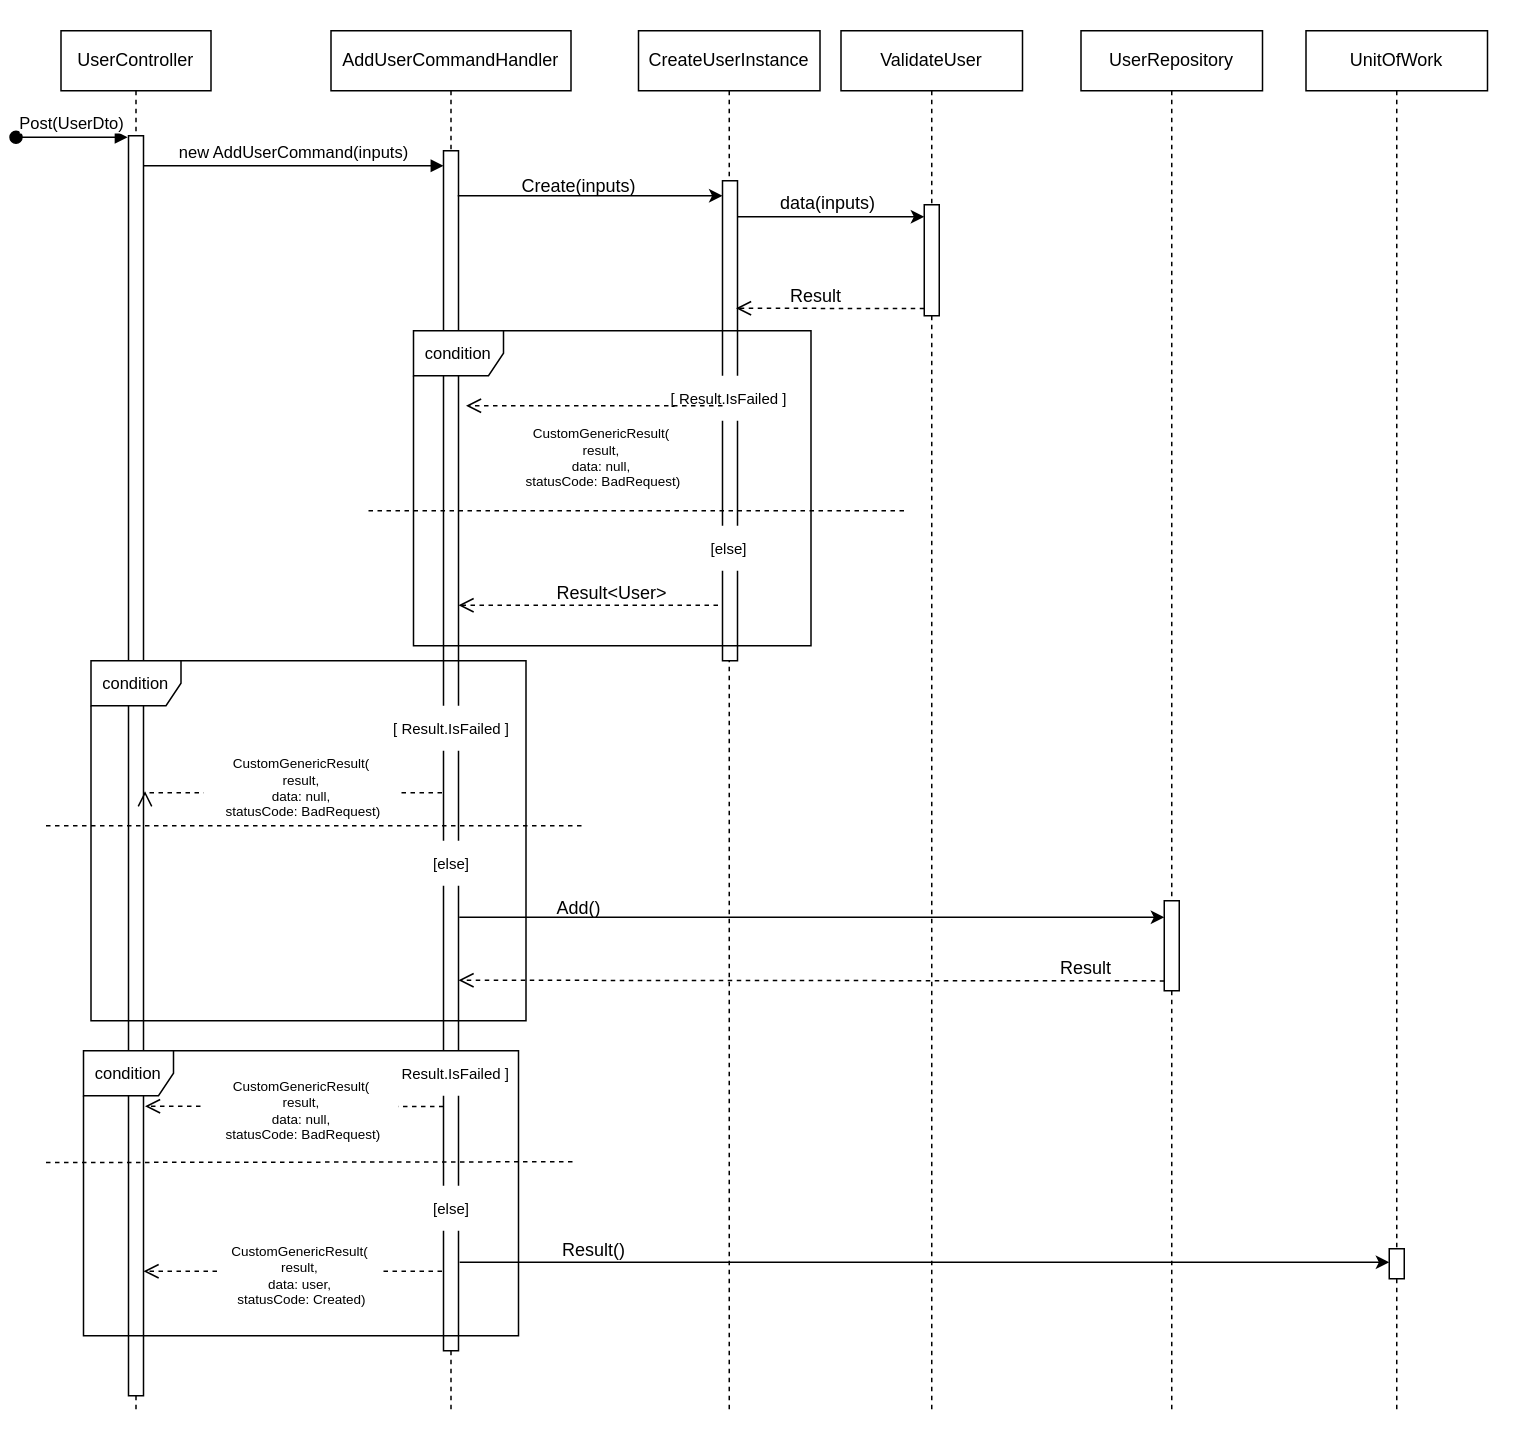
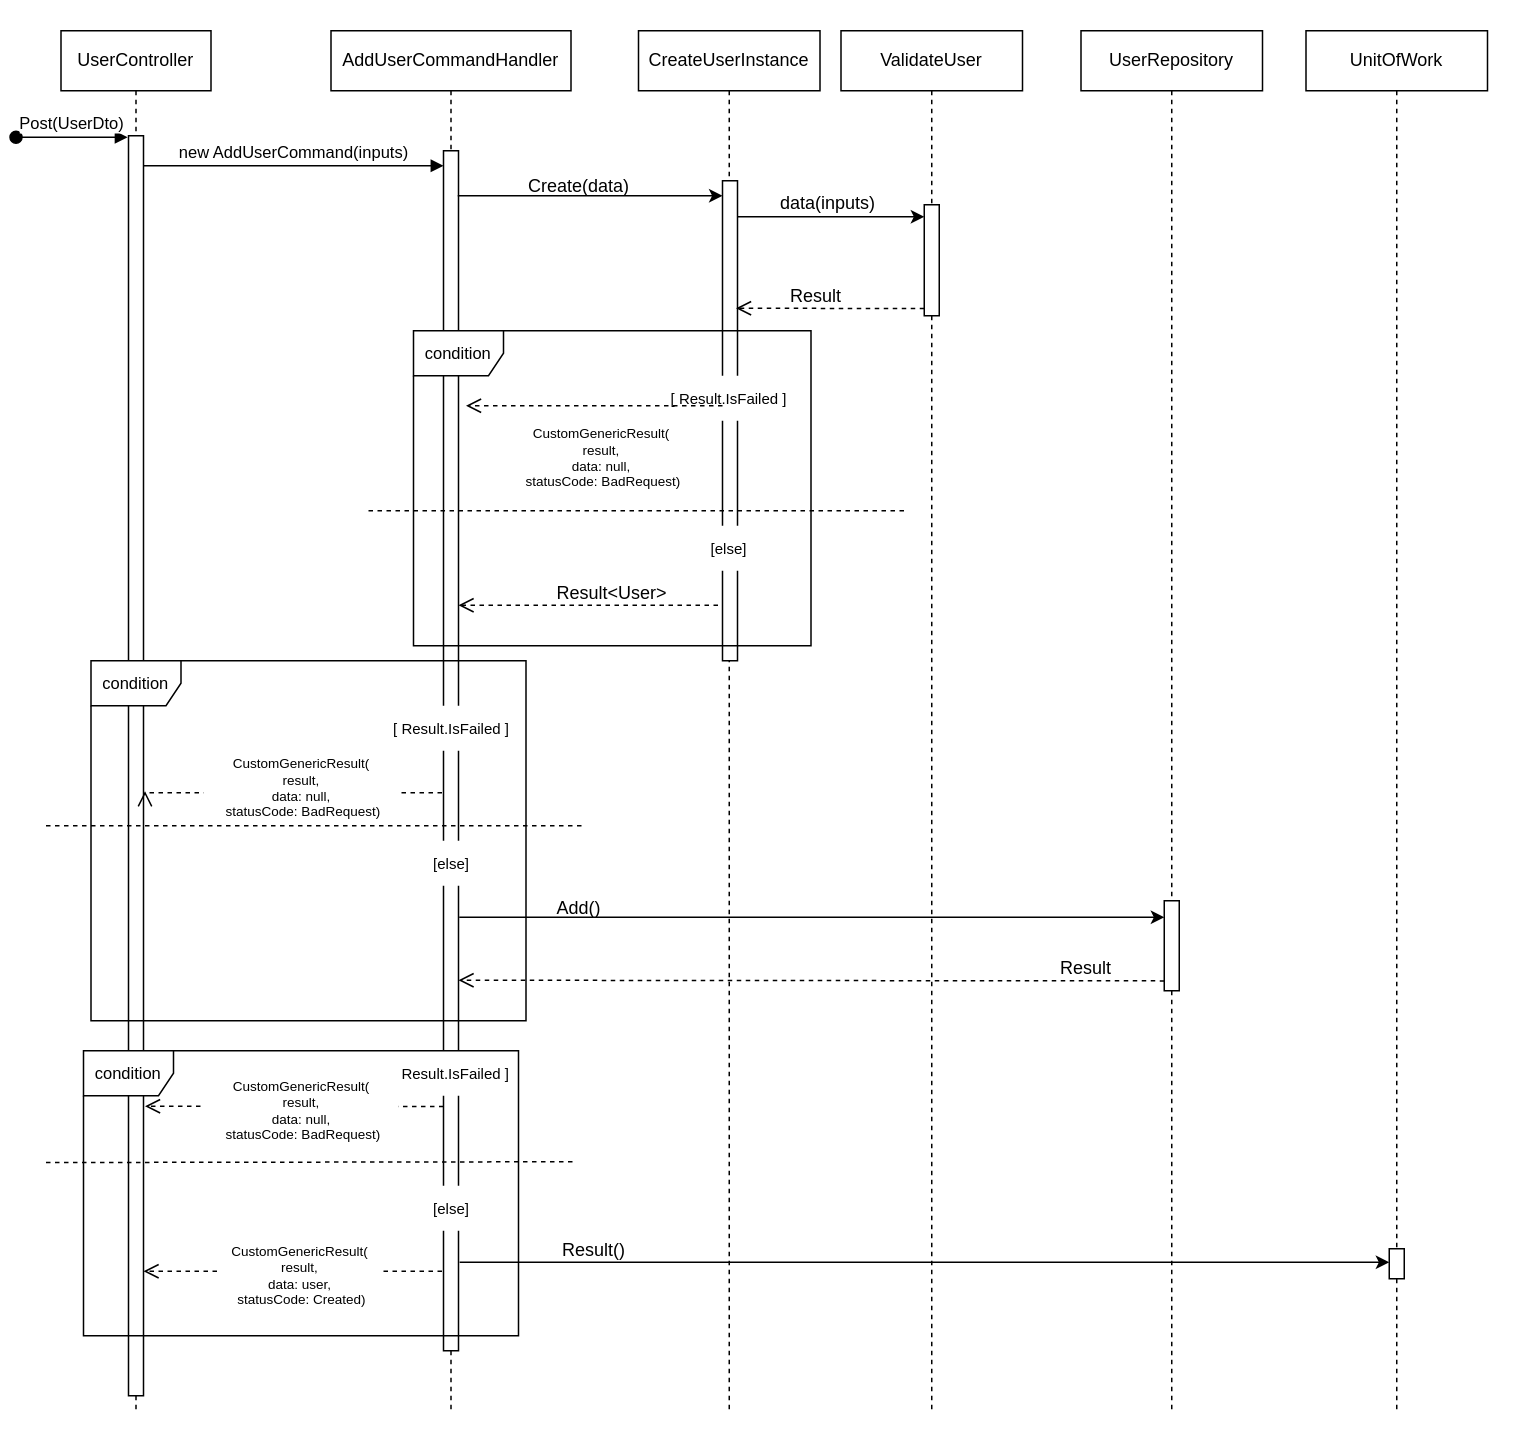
node "Create(inputs)": label "Create(inputs)" -> "Create(data)"
